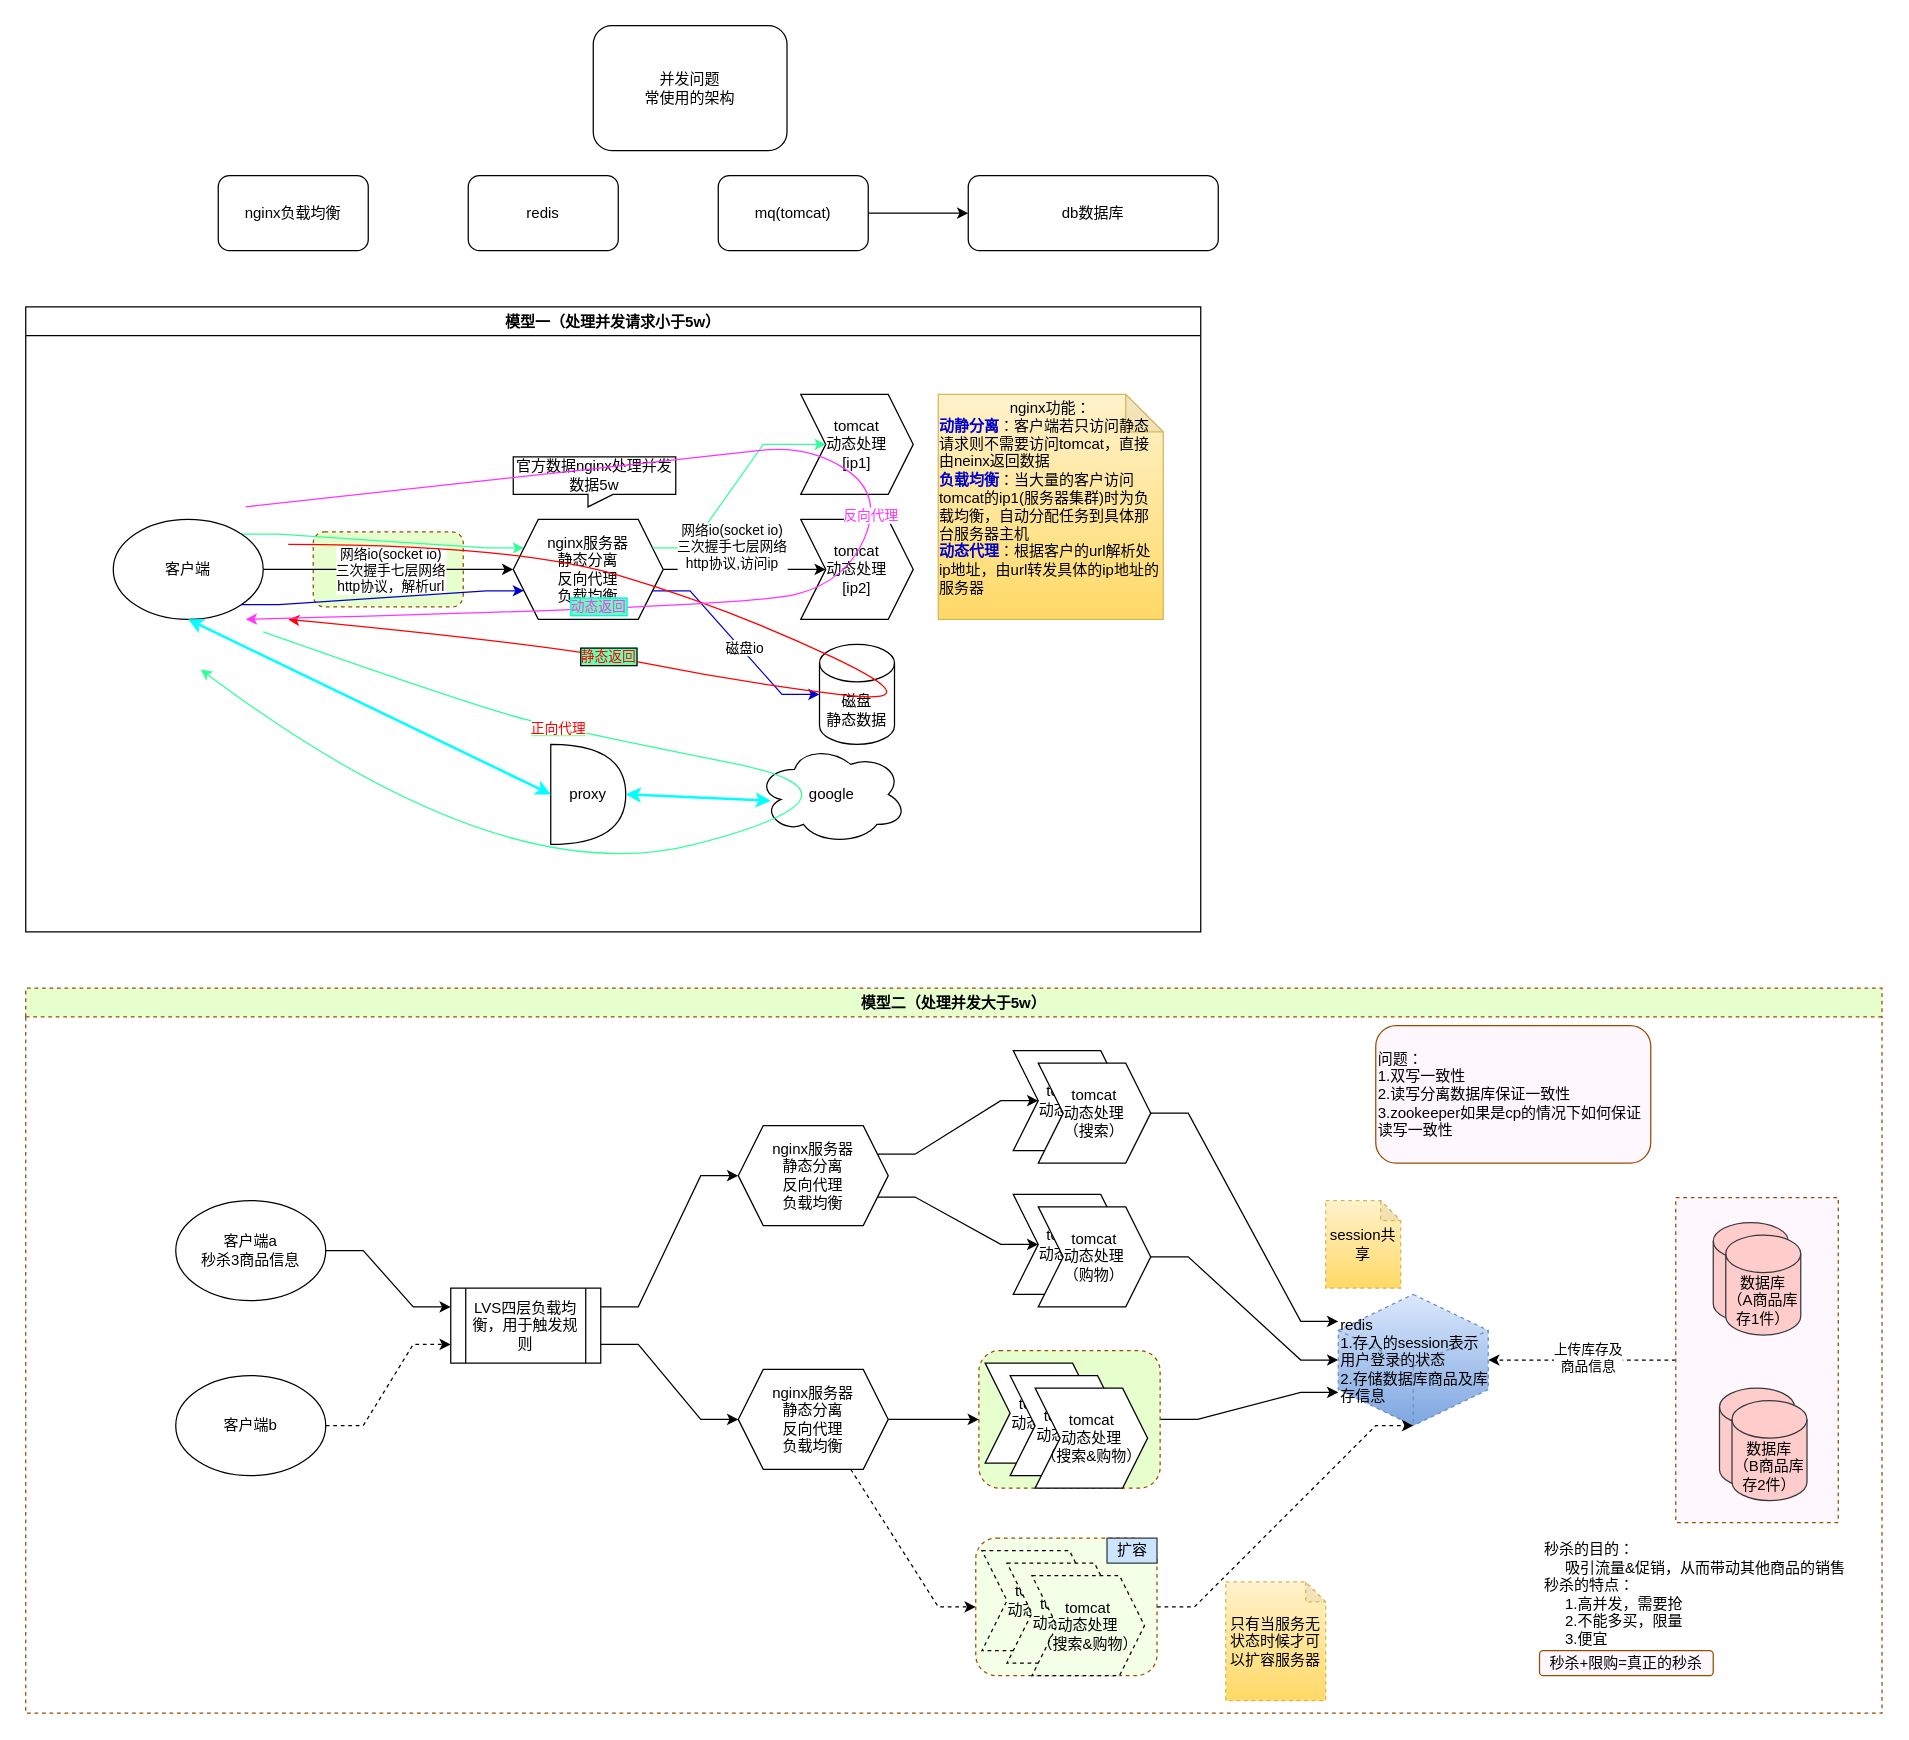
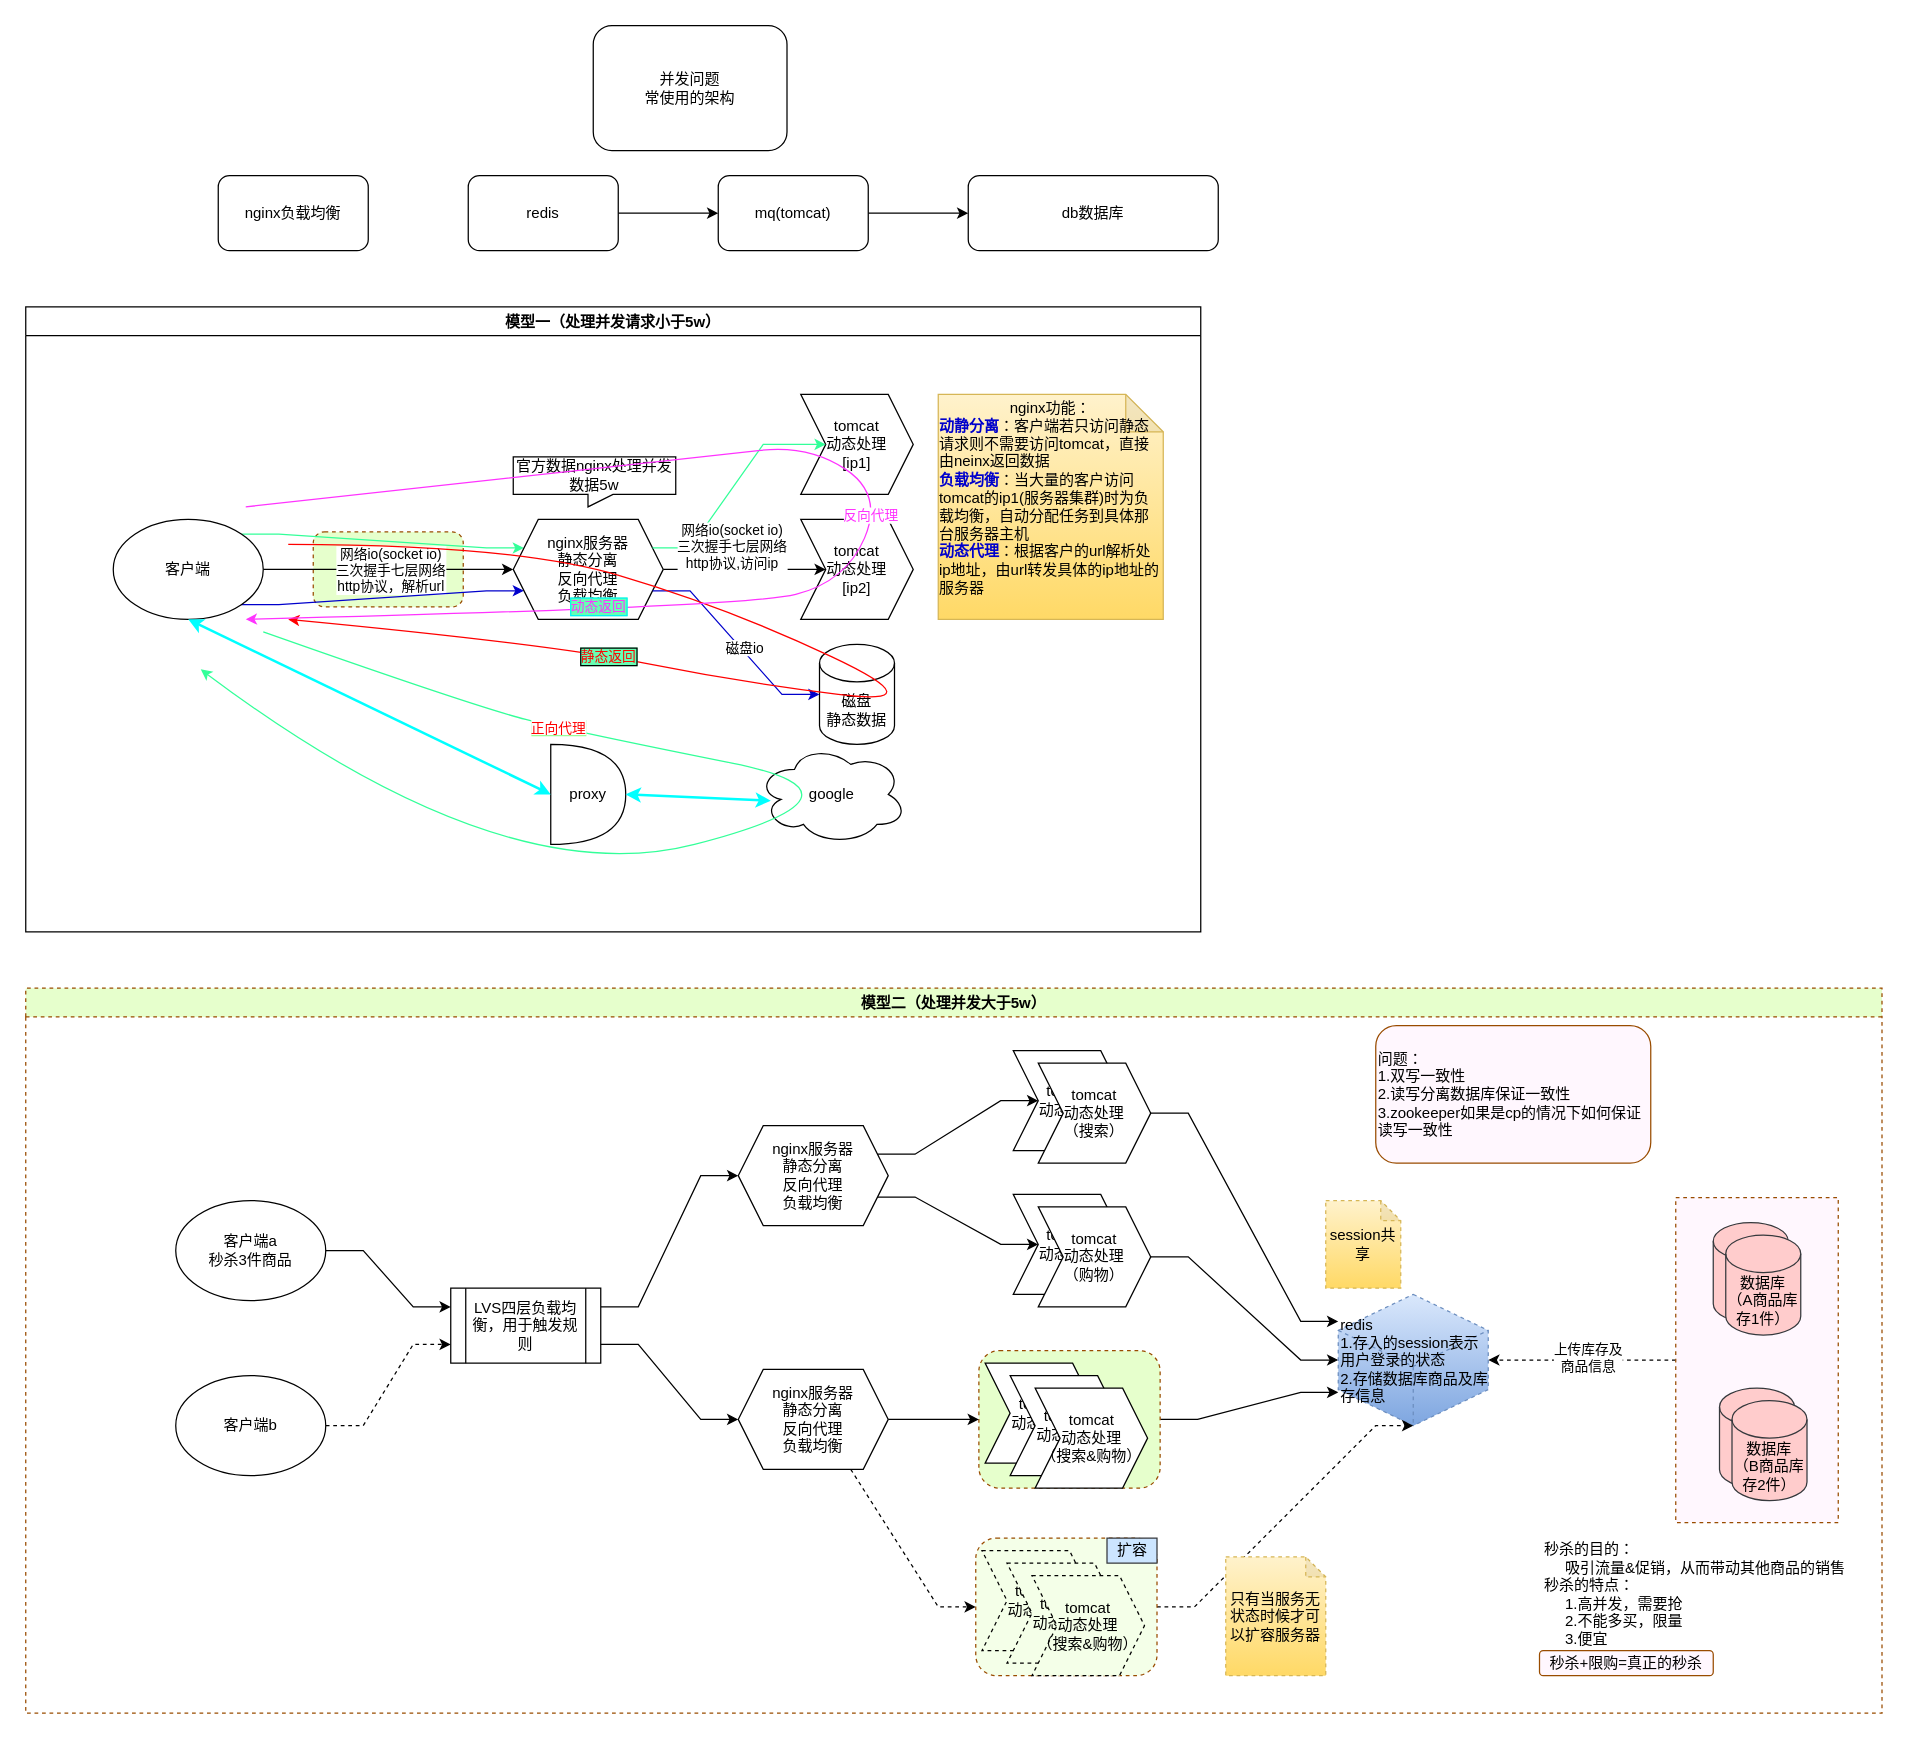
edge "redis" -> "mq(tomcat)": added
node "客户端a 秒杀3商品信息": label "客户端a 秒杀3商品信息" -> "客户端a 秒杀3件商品"
node "只有当服务无状态时候才可以扩容服务器": moved (1276, 1641) -> (1276, 1616)
